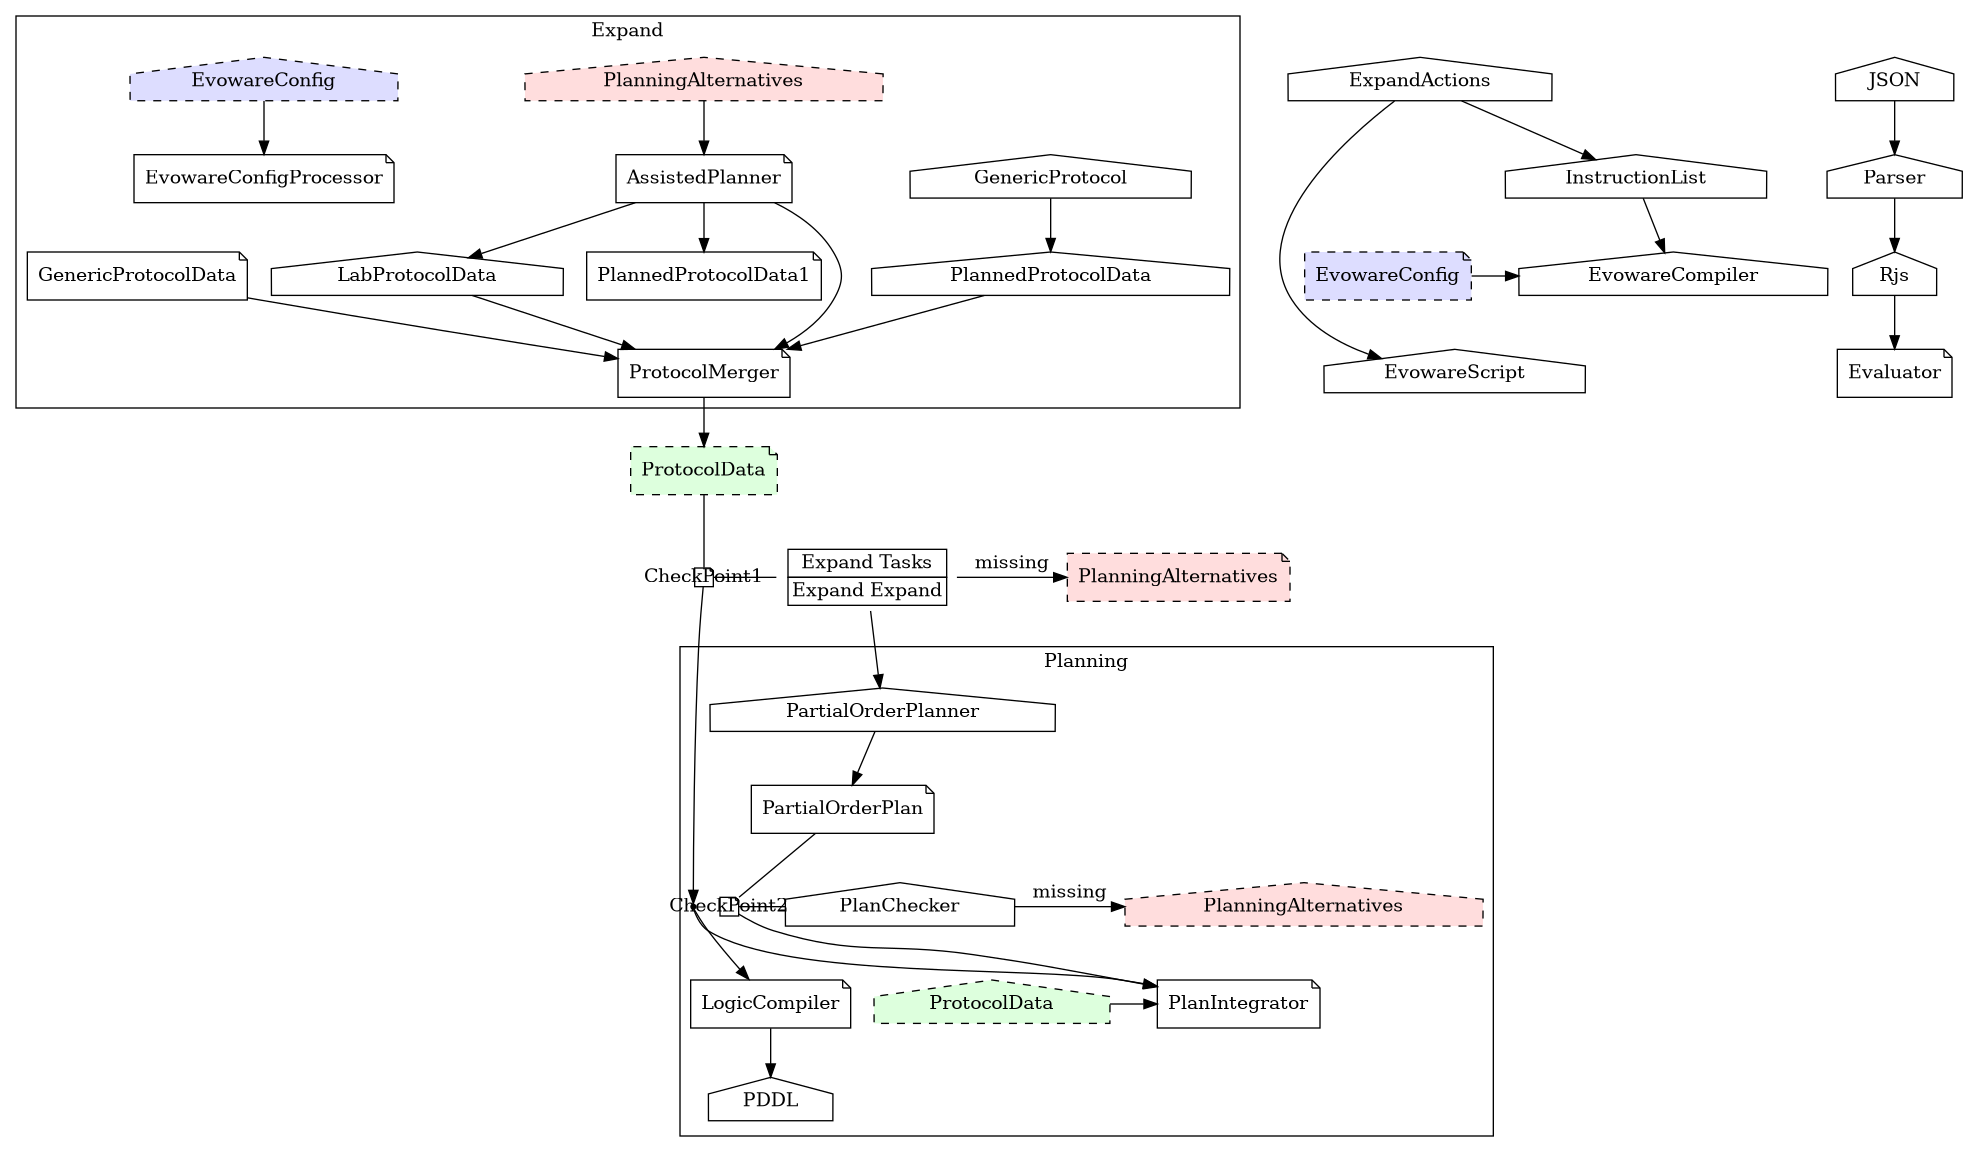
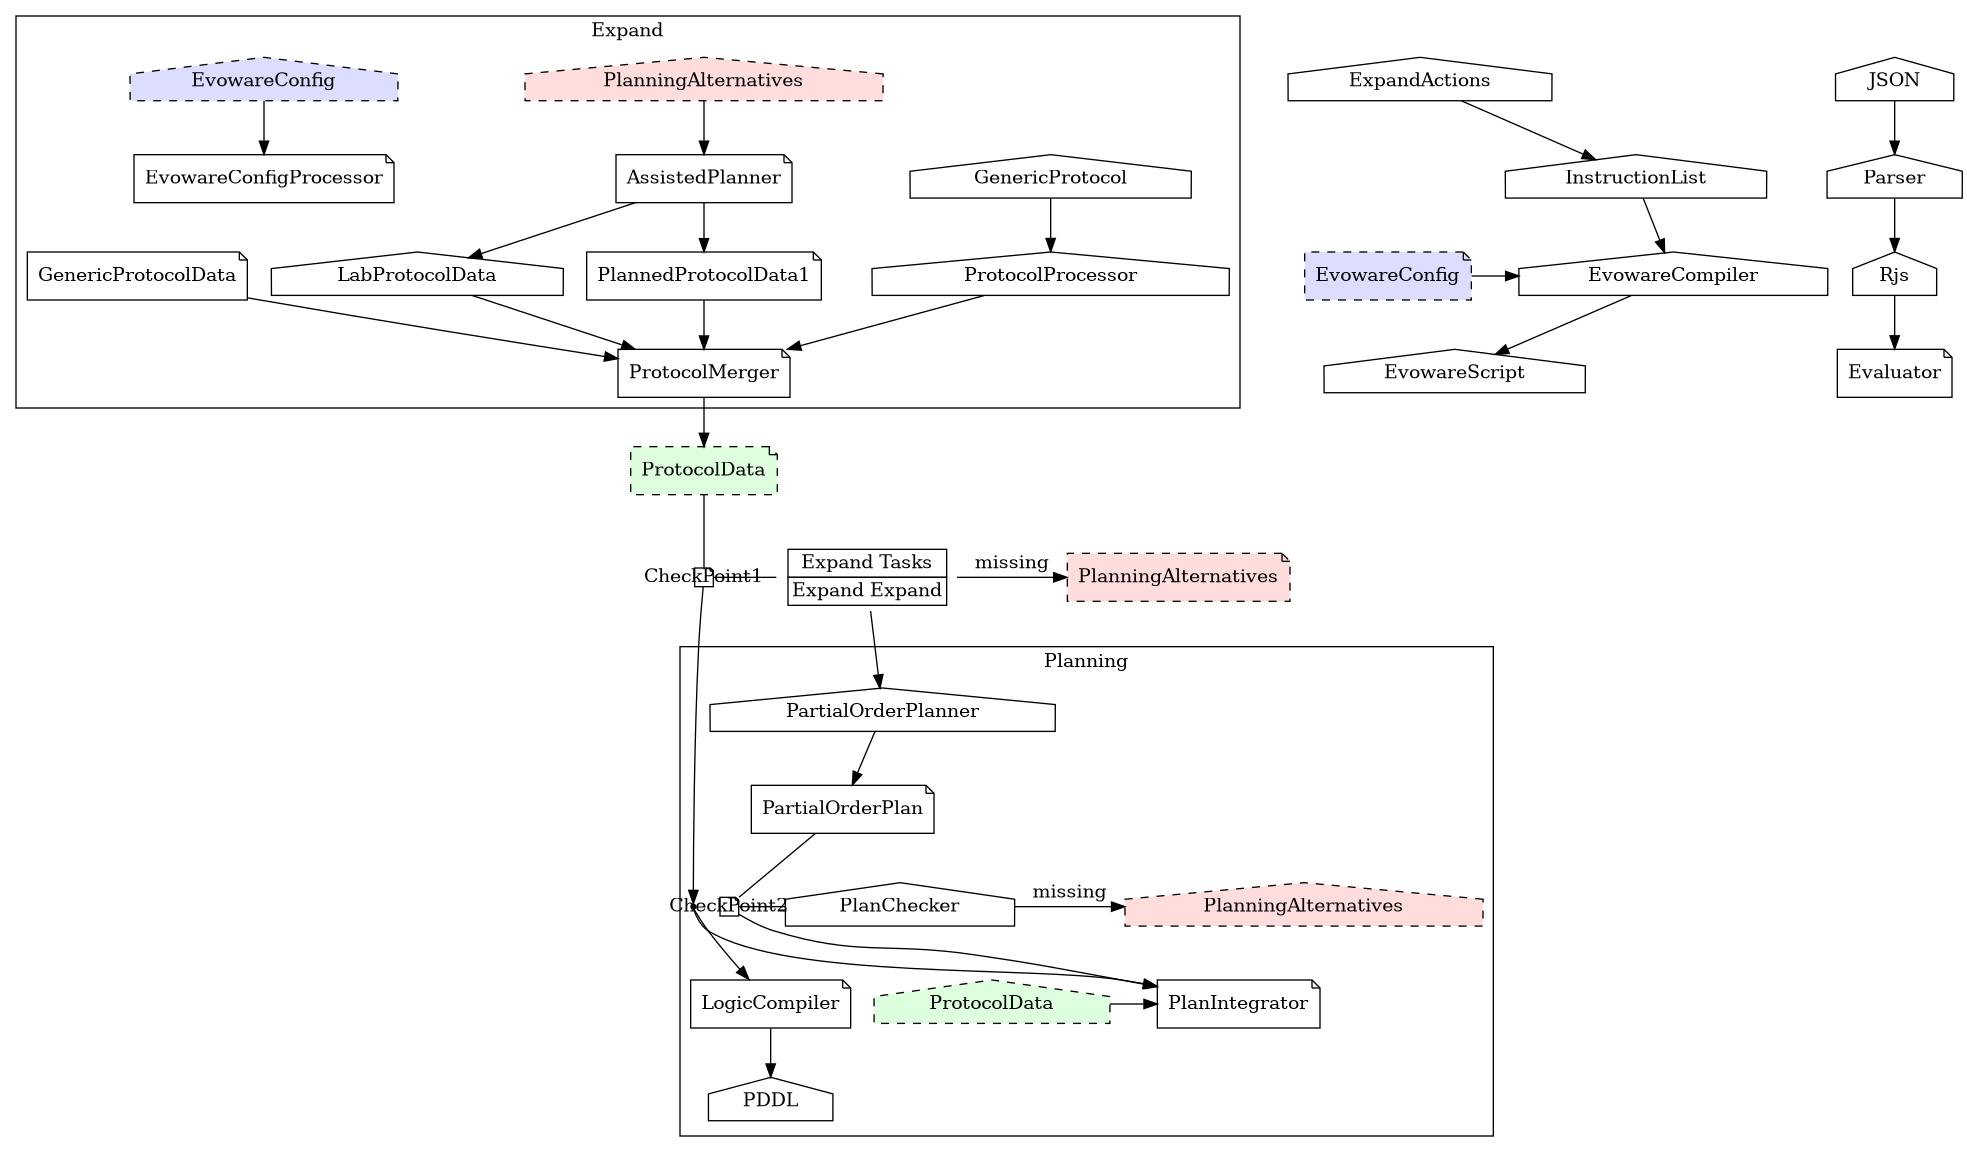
edge "ExpandActions" -> "EvowareScript": now "EvowareCompiler" -> "EvowareScript"
edge "AssistedPlanner" -> "ProtocolMerger": now "PlannedProtocolData1" -> "ProtocolMerger"
node "PlannedProtocolData": label "PlannedProtocolData" -> "ProtocolProcessor"
